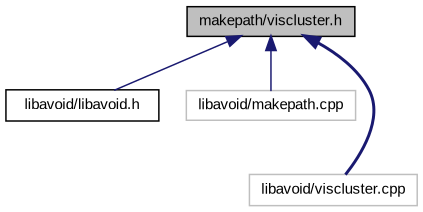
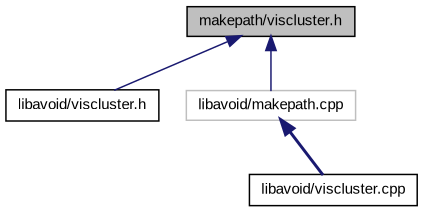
edge "libavoid/viscluster.cpp" -> "makepath/viscluster.h": now "libavoid/viscluster.cpp" -> "libavoid/makepath.cpp"
node "libavoid/libavoid.h": label "libavoid/libavoid.h" -> "libavoid/viscluster.h"
node "libavoid/viscluster.cpp": color grey75 -> black
